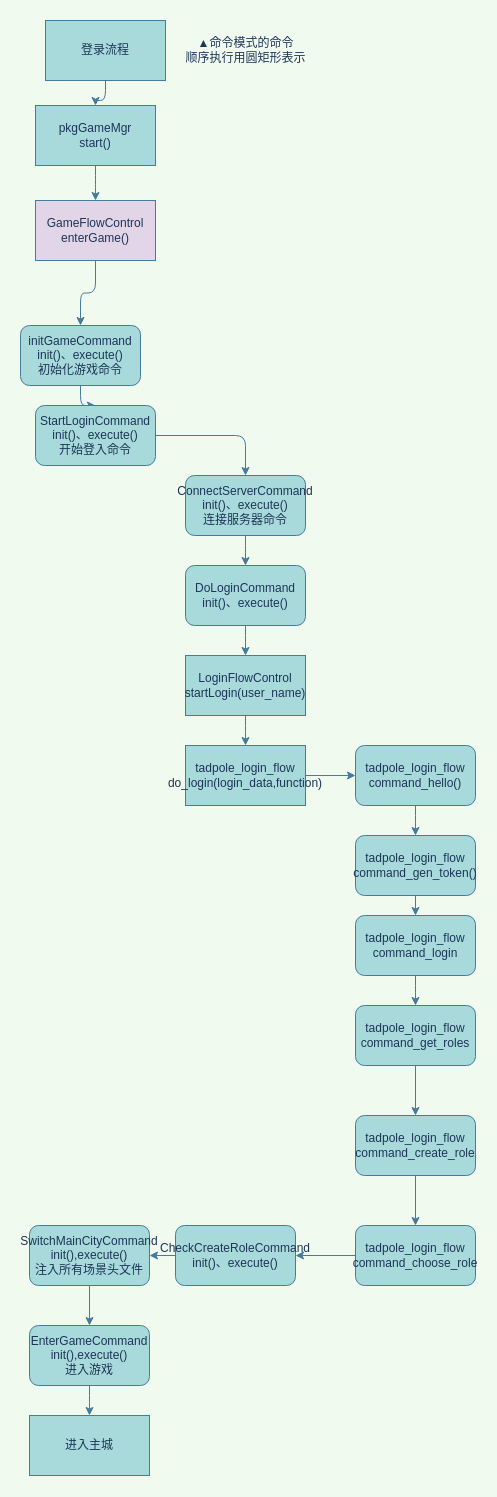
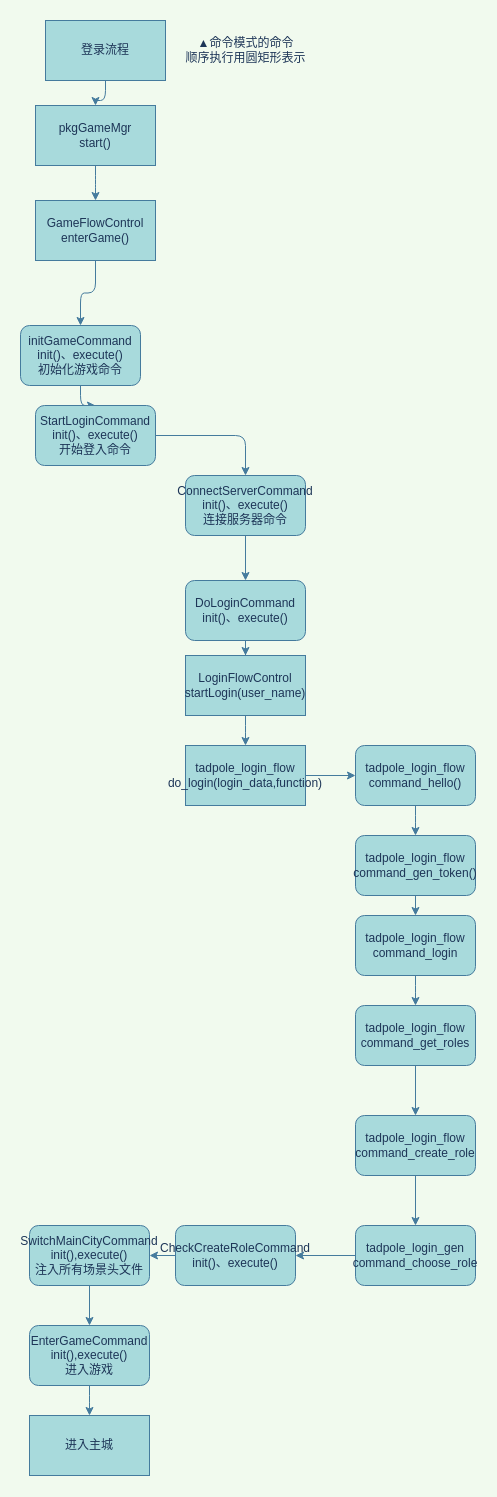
node "GameFlowControl enterGame()": fillcolor #e1d5e7 -> #a8dadc
node "DoLoginCommand init()、execute()": moved (246, 596) -> (246, 611)
node "tadpole_login_flow command_choose_role": label "tadpole_login_flow command_choose_role" -> "tadpole_login_gen command_choose_role"
